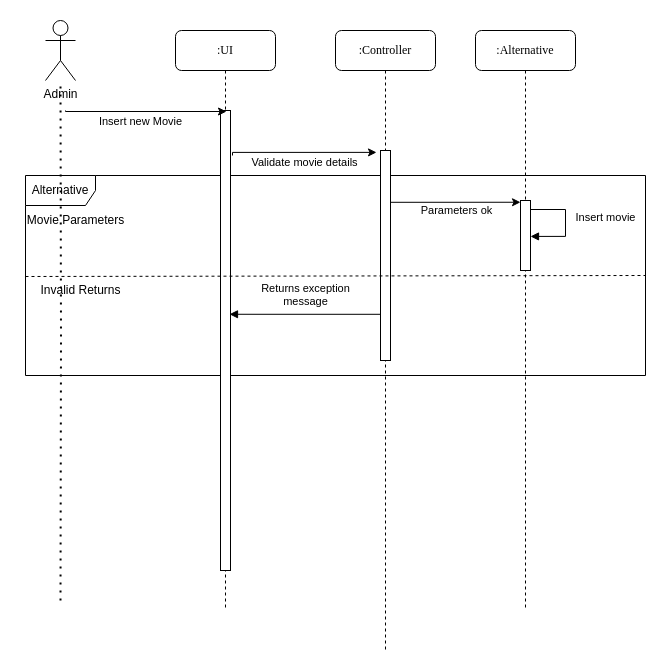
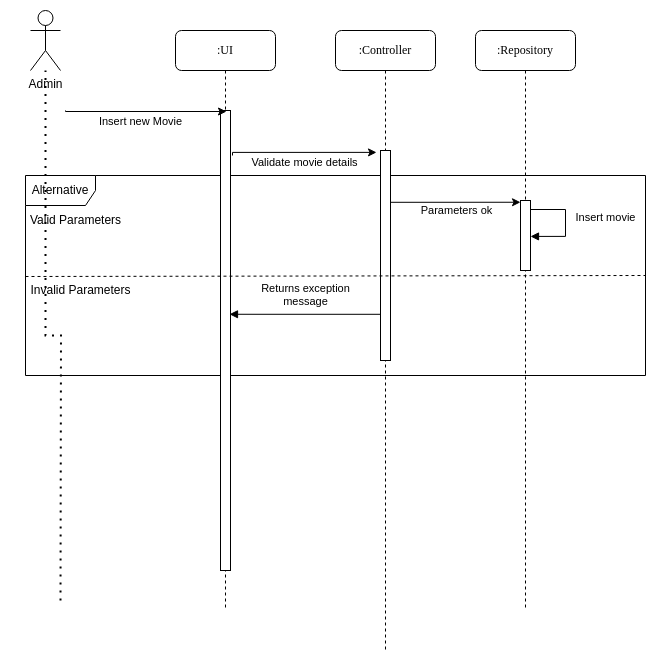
node "Admin": moved (61, 51) -> (46, 41)
node ":Alternative": label ":Alternative" -> ":Repository"
node "Movie Parameters": label "Movie Parameters" -> "Valid Parameters"
node "Invalid Returns": label "Invalid Returns" -> "Invalid Parameters"
